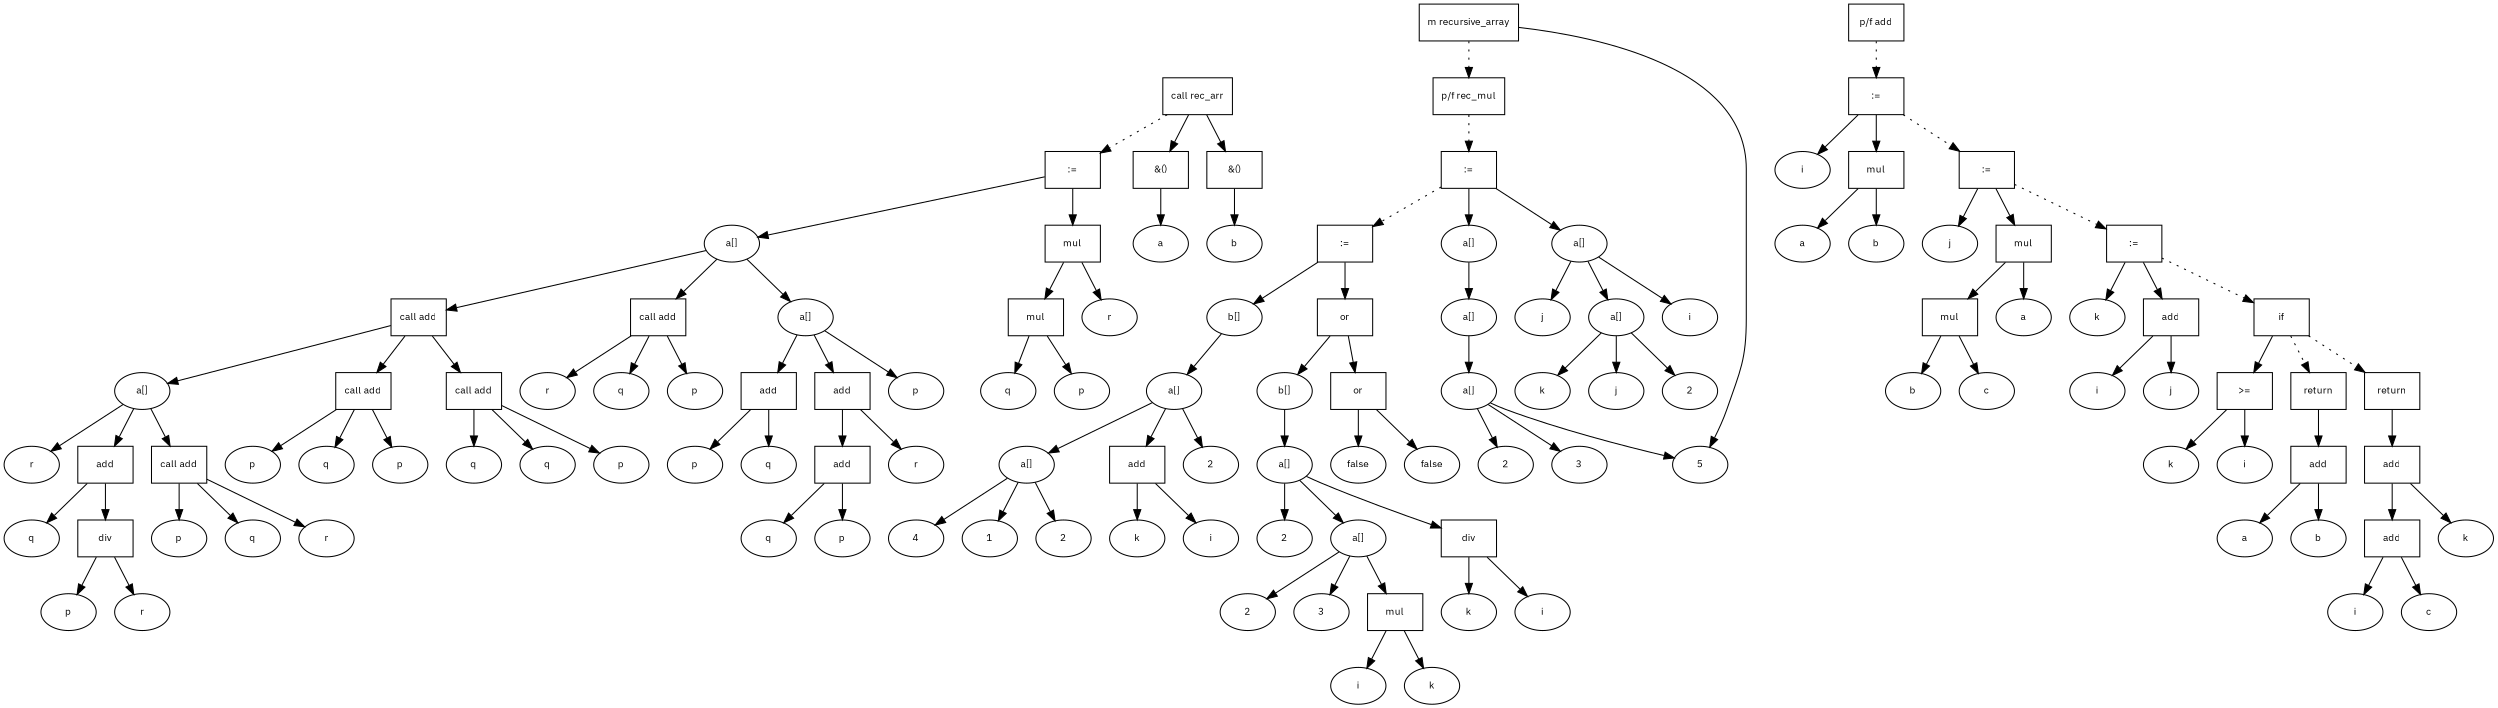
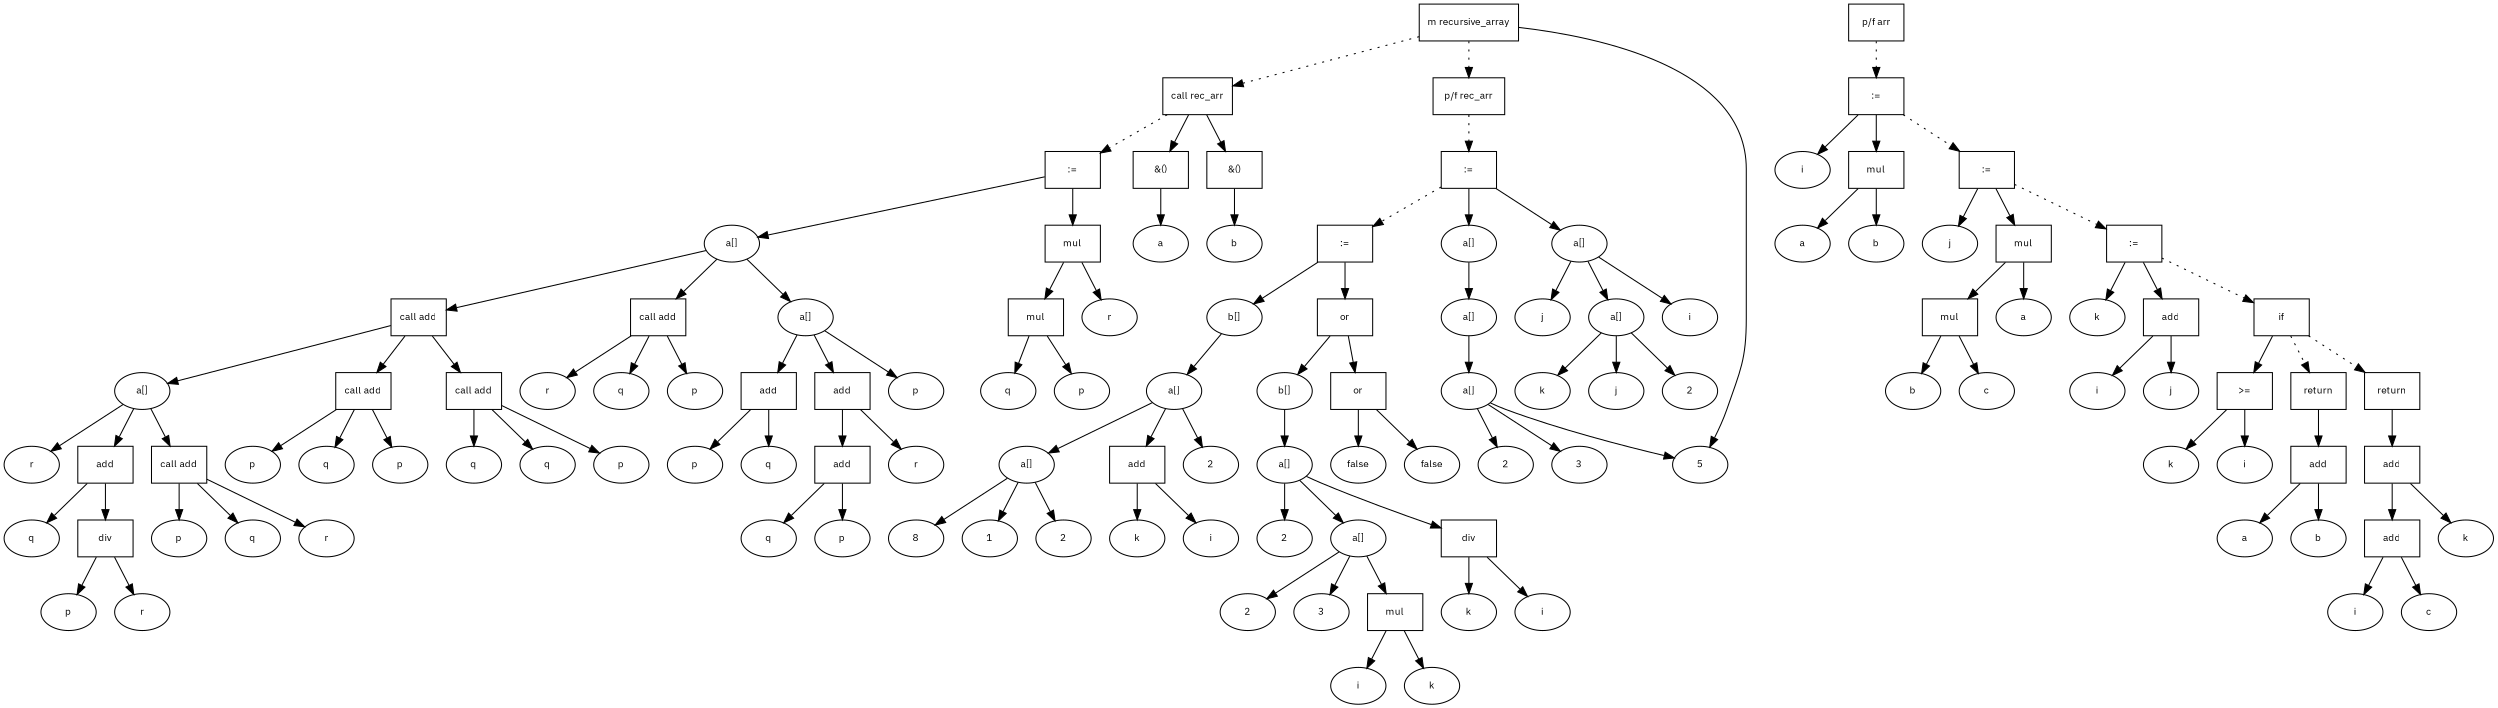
node "p/f add": label "p/f add" -> "p/f arr"
edge "m recursive_array" -> "call rec_arr": added
node "p/f rec_mul": label "p/f rec_mul" -> "p/f rec_arr"
node "4": label "4" -> "8"
